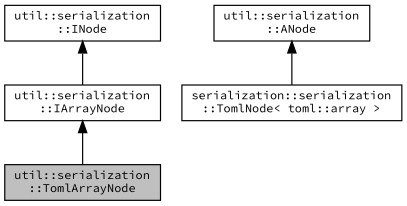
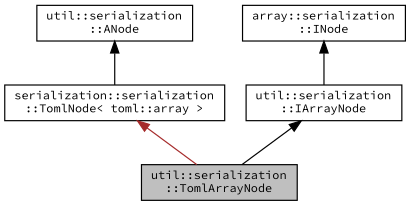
node "util::serialization ::INode": label "util::serialization ::INode" -> "array::serialization ::INode"
edge "util::serialization ::TomlArrayNode" -> "serialization::serialization ::TomlNode< toml::array >": added
